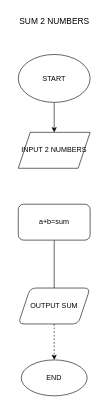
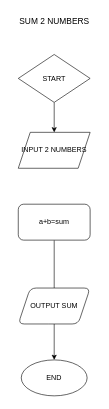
node "START": shape ellipse -> diamond
edge "OUTPUT SUM" -> "END": style dashed -> solid
